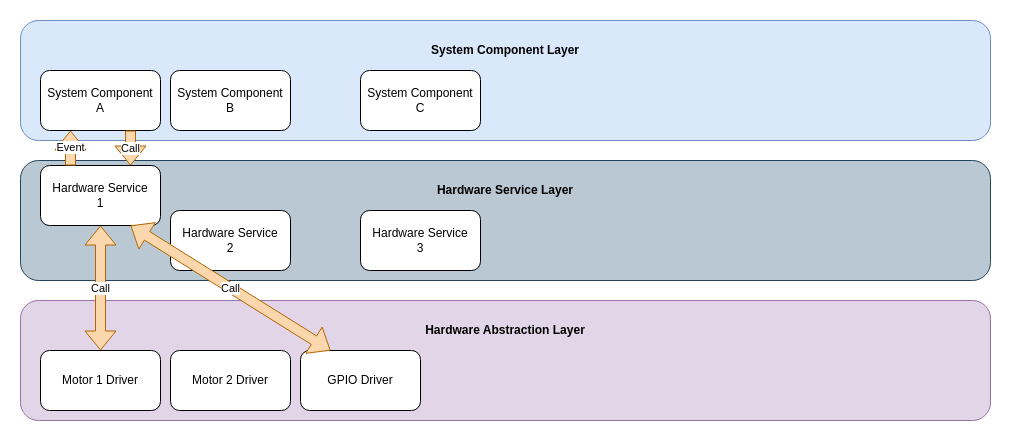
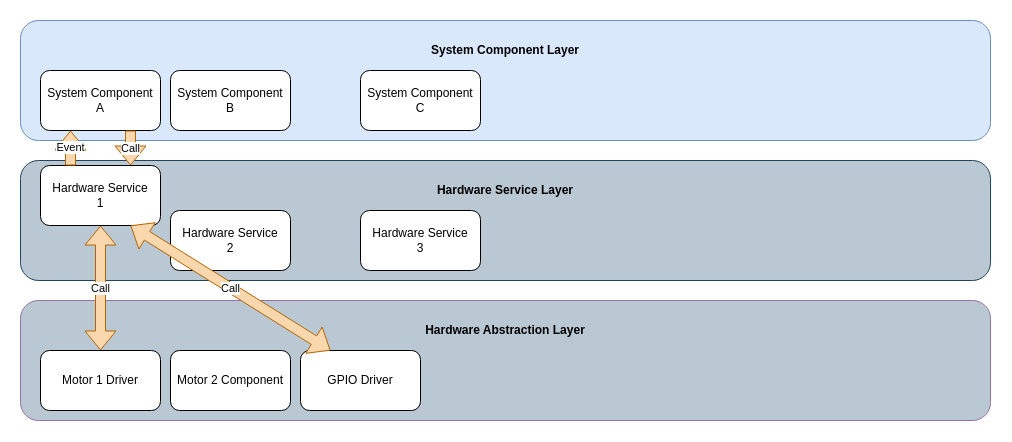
node "Hardware Abstraction Layer": fillcolor #e1d5e7 -> #bac8d3
node "Motor 2 Driver": label "Motor 2 Driver" -> "Motor 2 Component"
